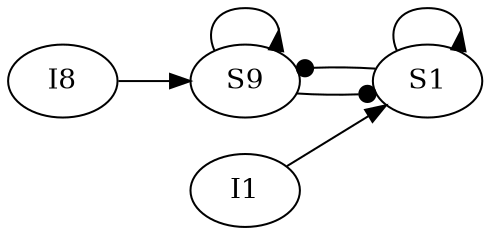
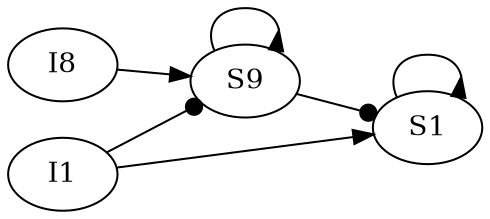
edge "S1" -> "S9": now "I1" -> "S9"
